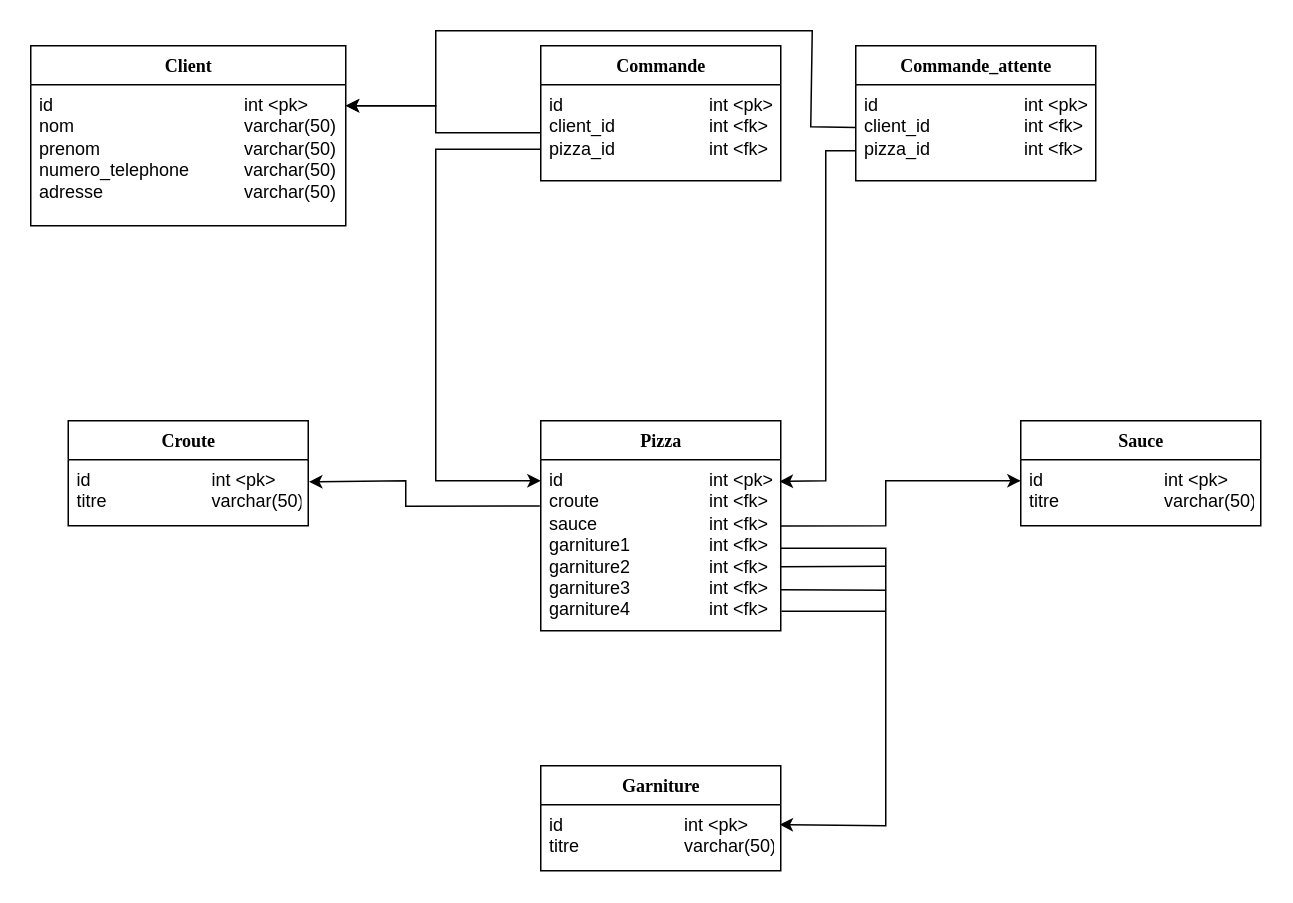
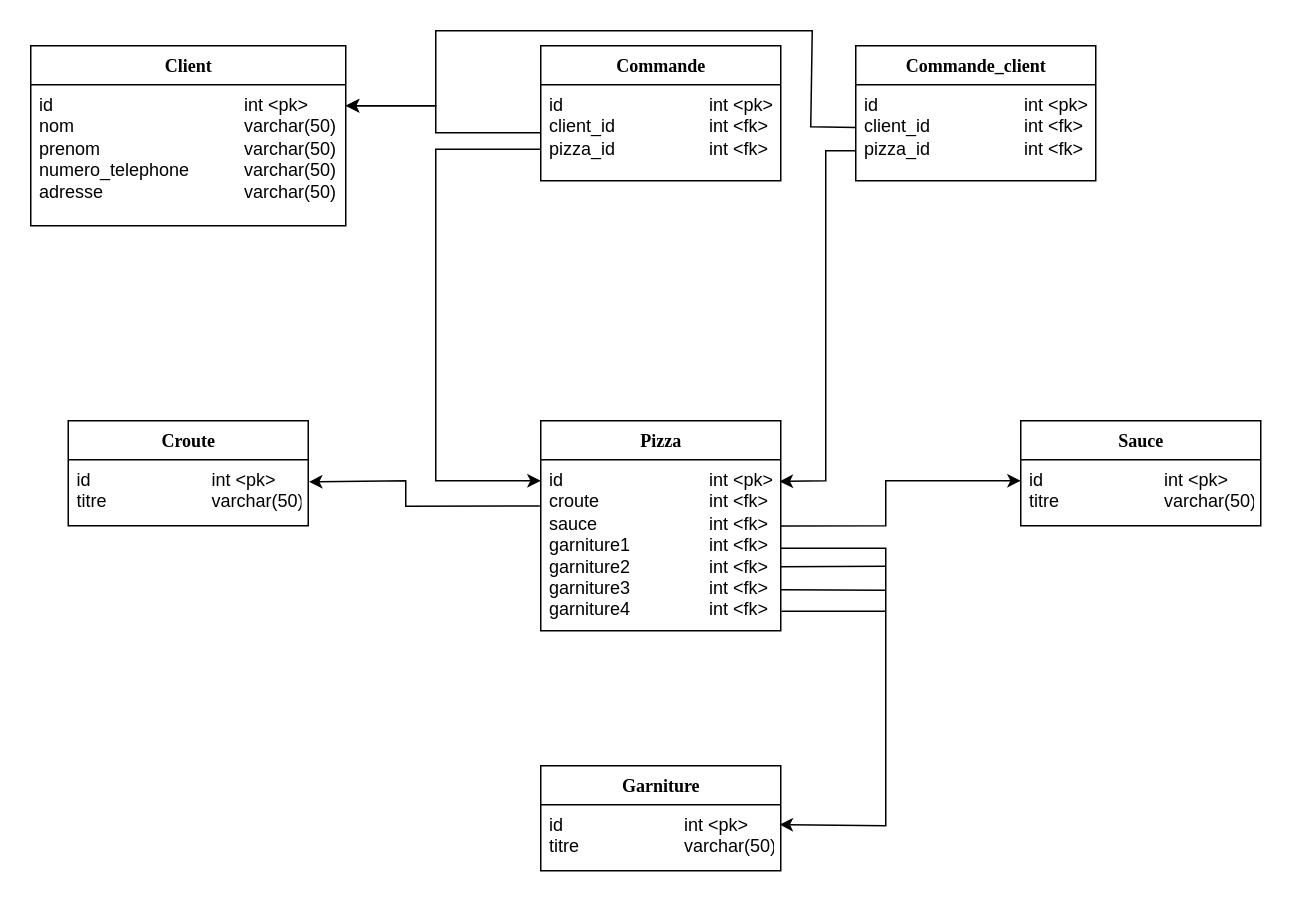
node "Commande_attente": label "Commande_attente" -> "Commande_client"
